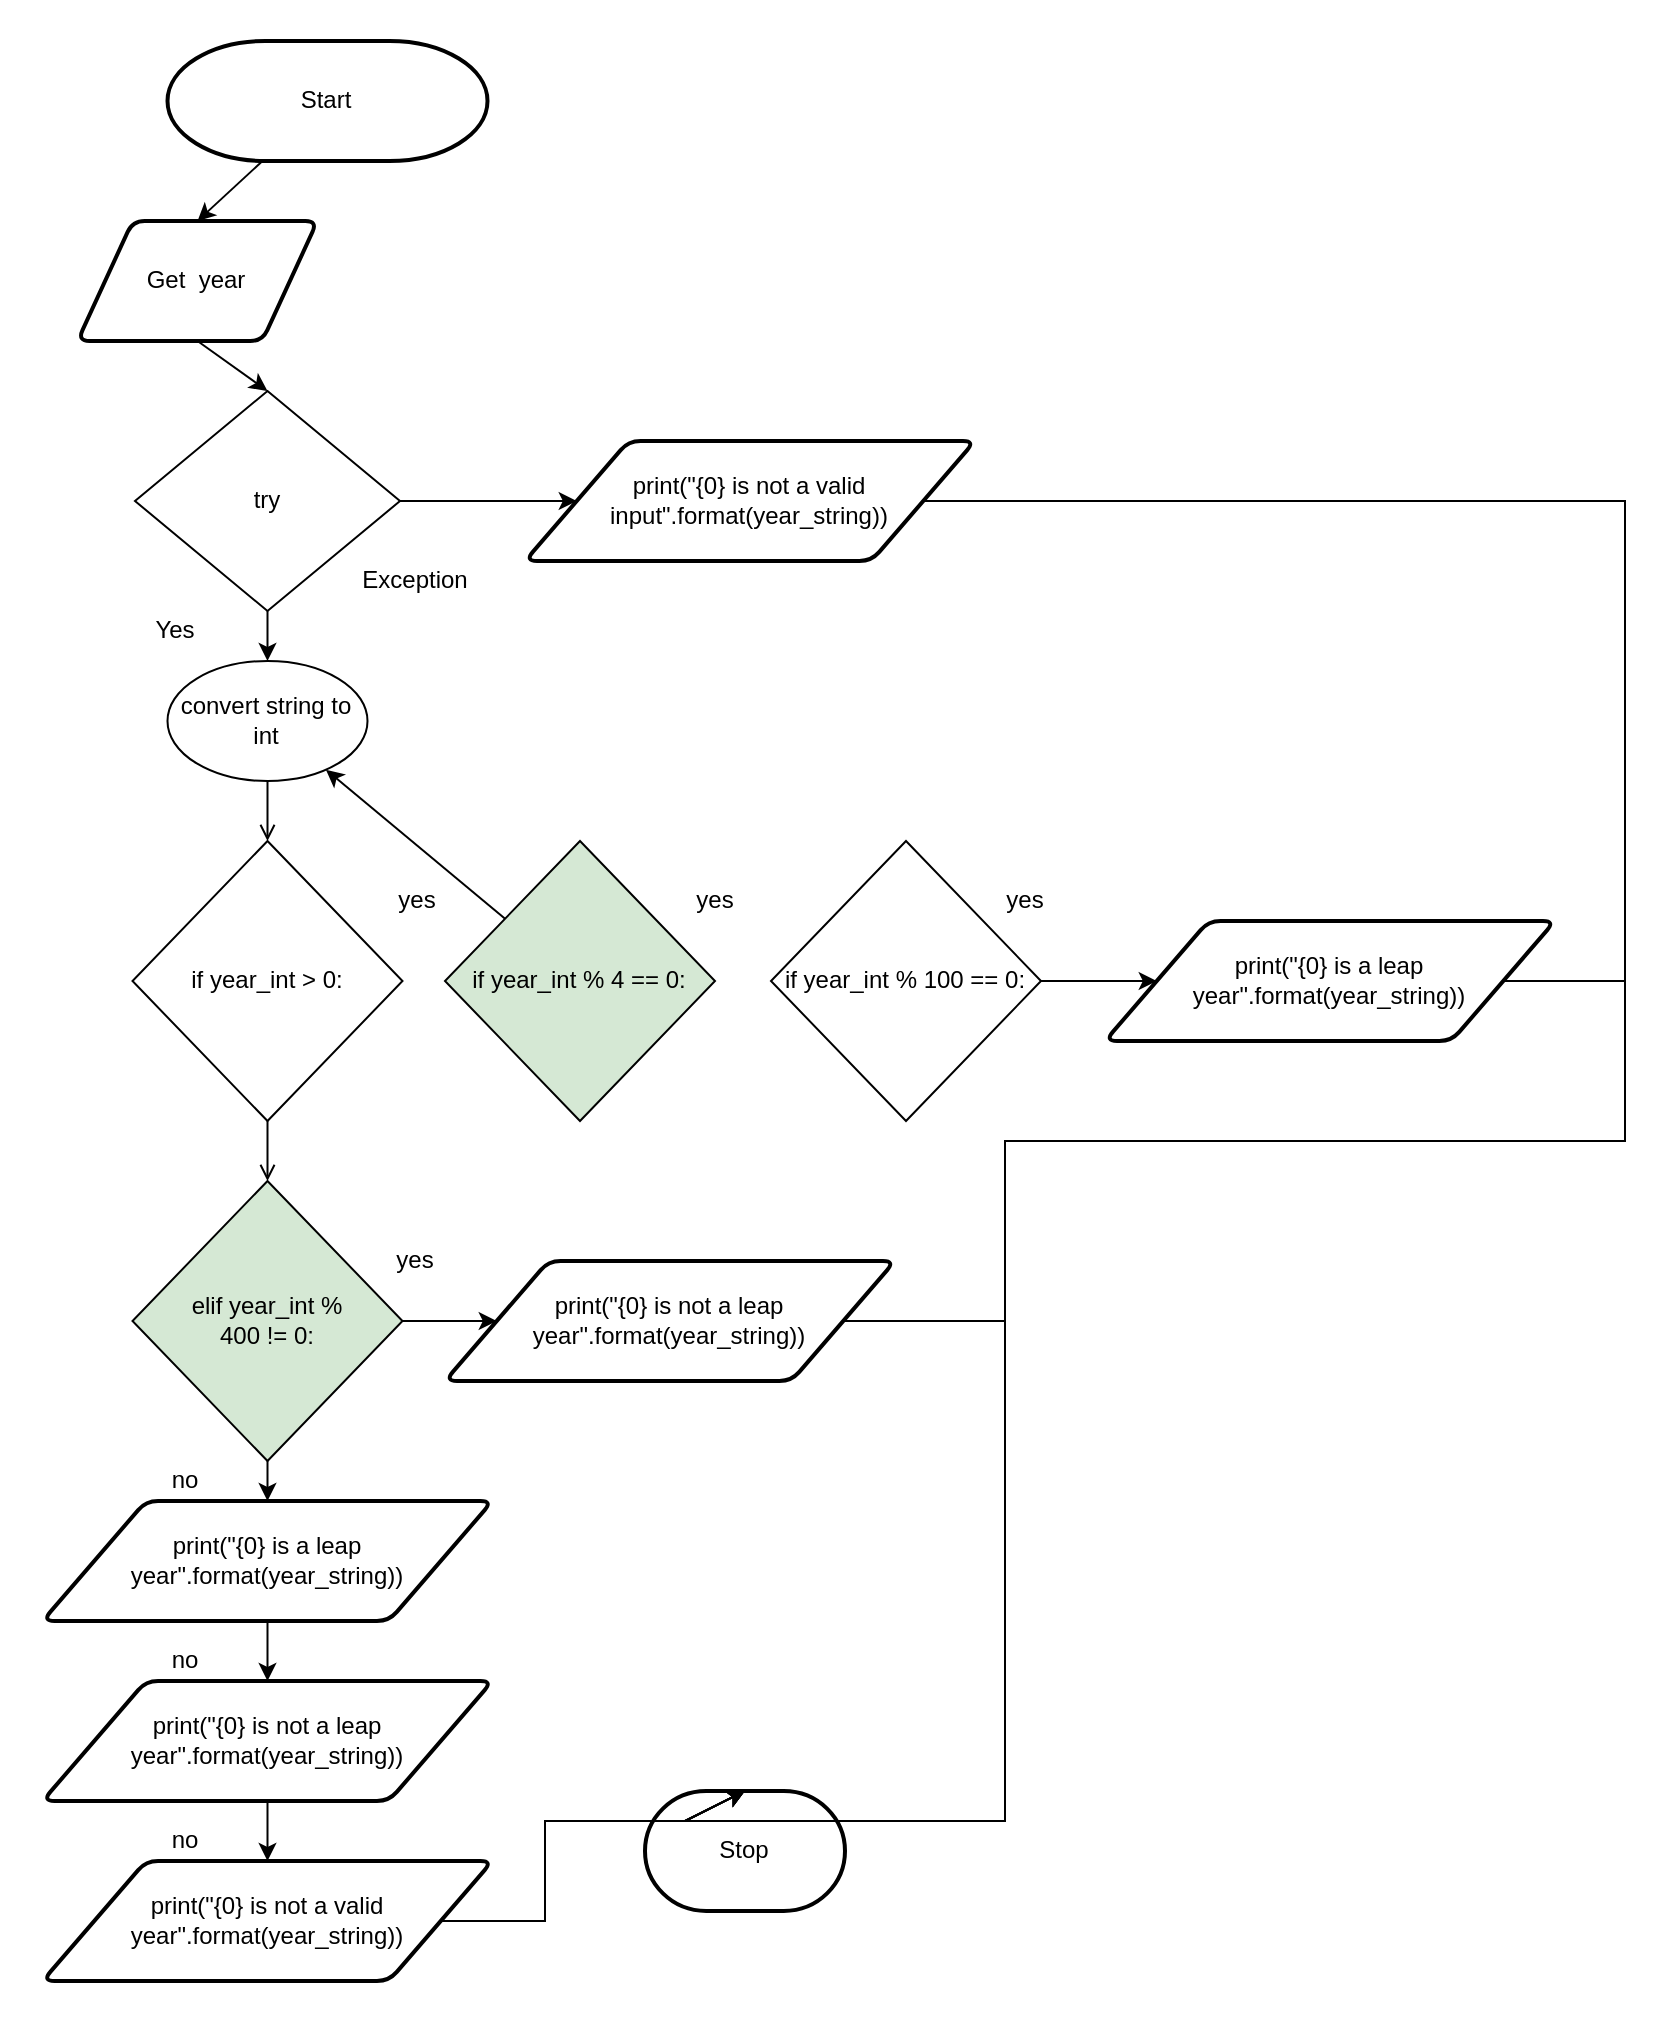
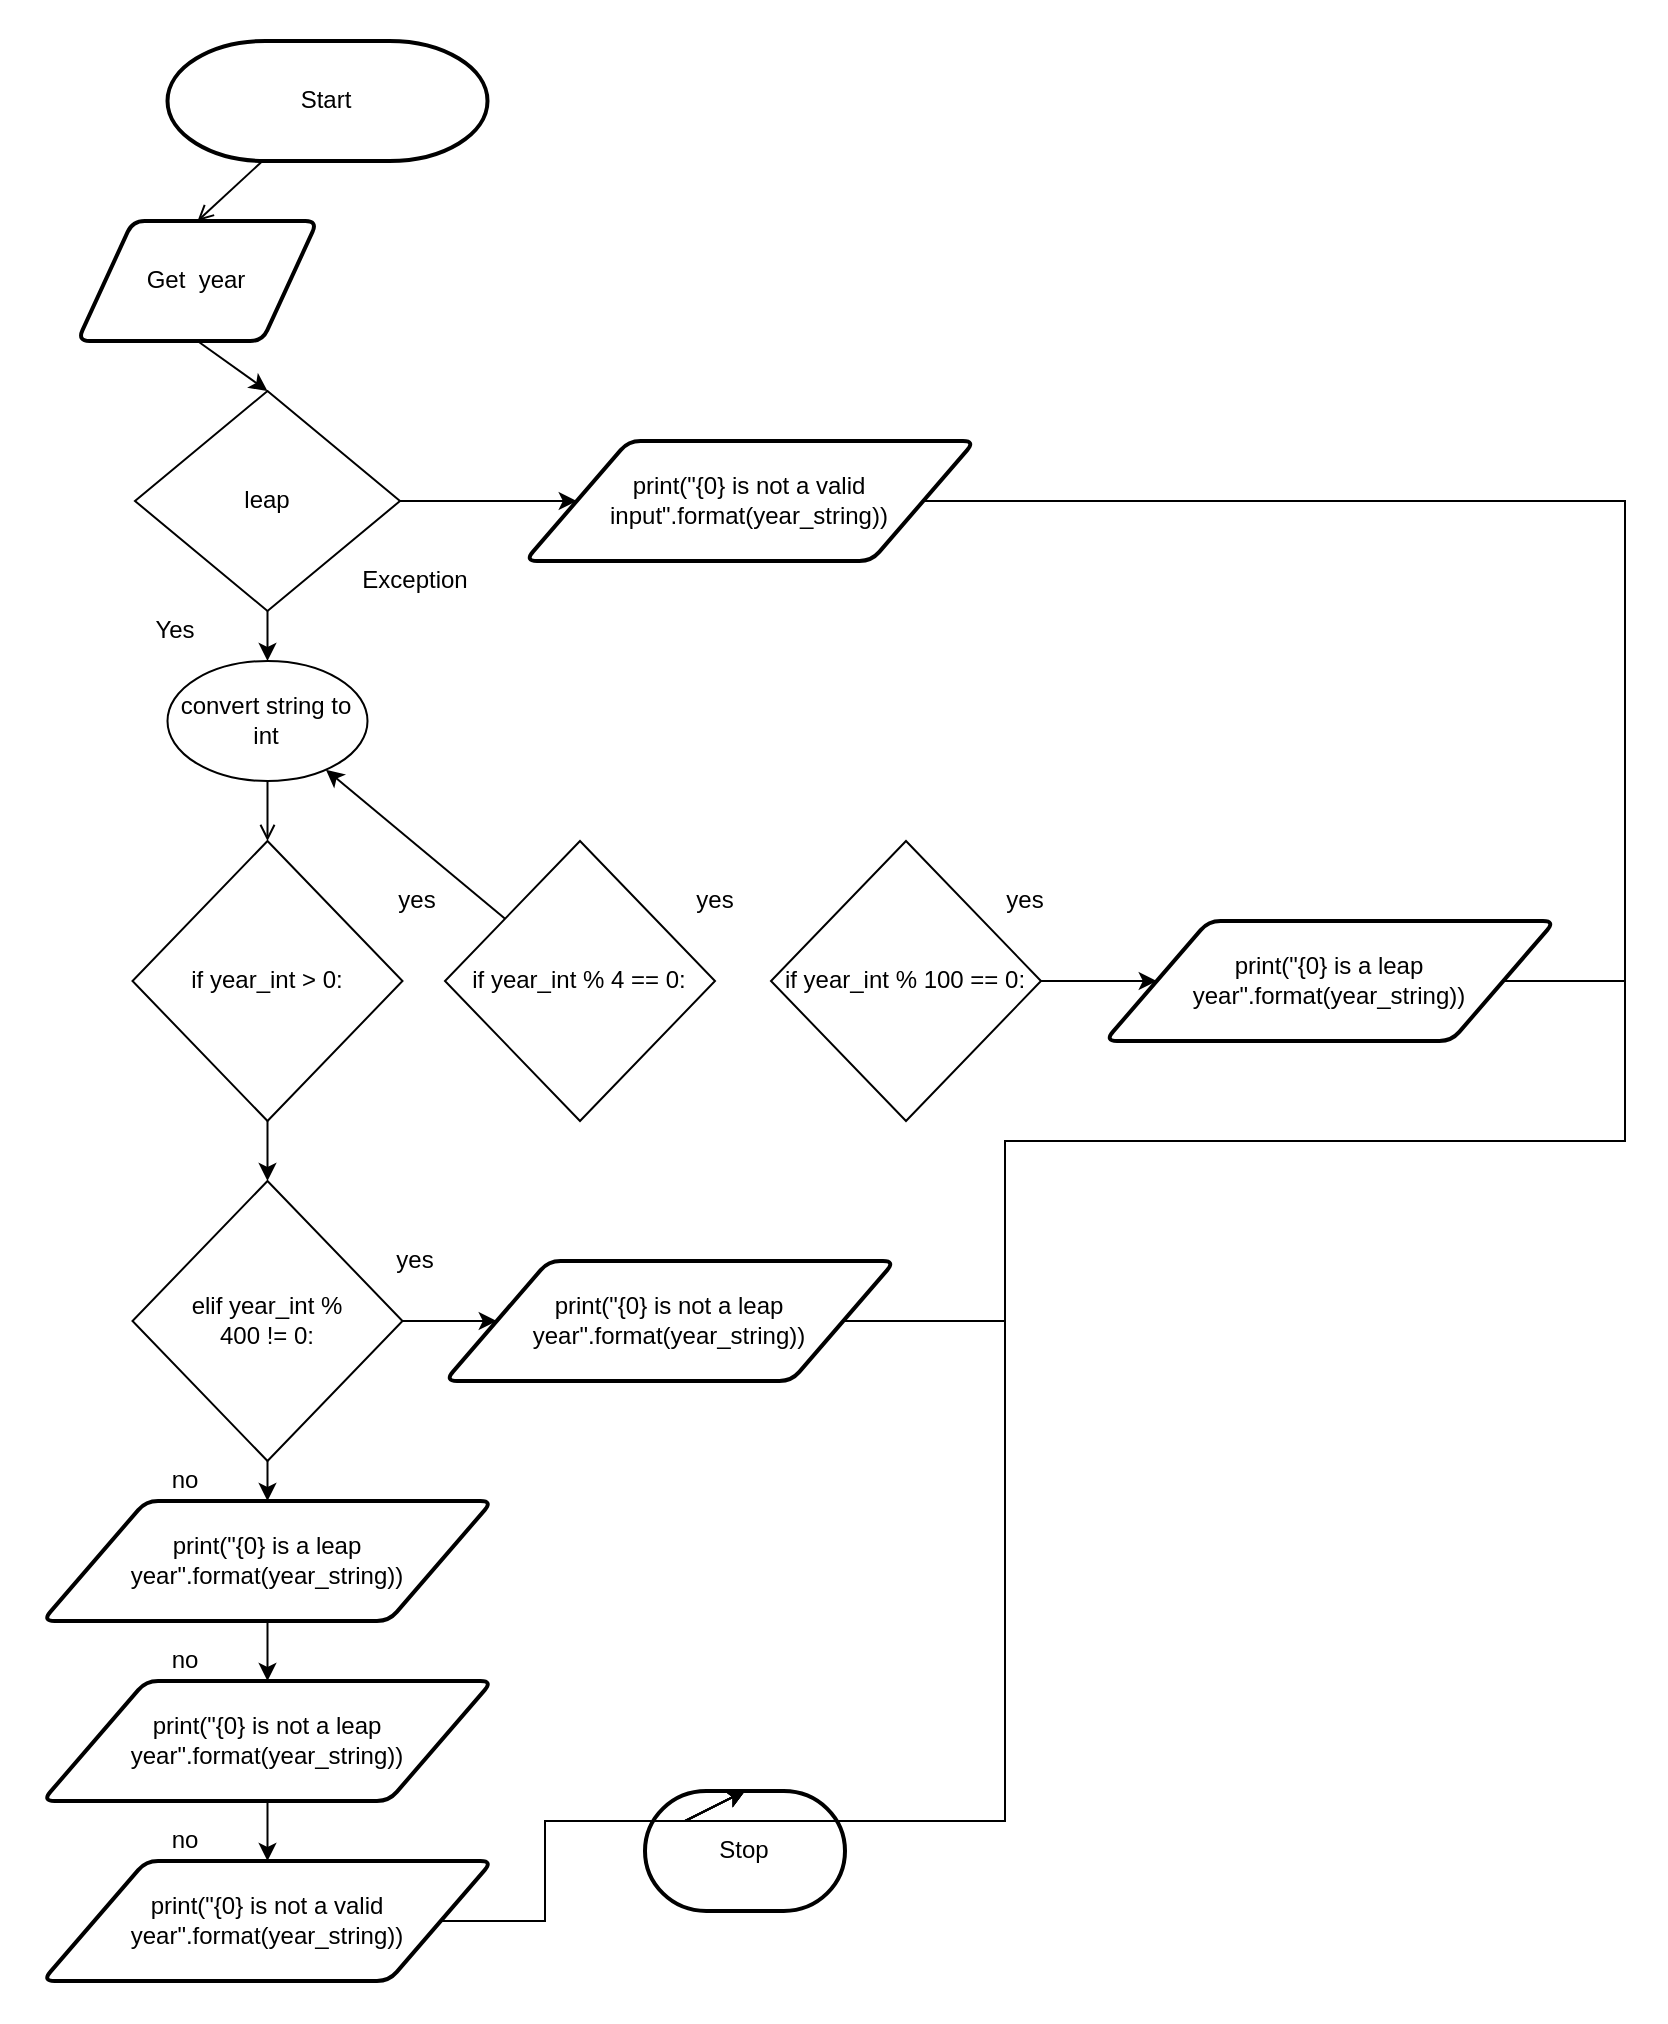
edge "Start" -> "Get year": arrowhead classic -> open
node "try": label "try" -> "leap"
node "if year_int % 4 == 0:": fillcolor #d5e8d4 -> #ffffff
edge "if year_int > 0:" -> "elif year_int % 400 != 0:": arrowhead open -> classic
node "elif year_int % 400 != 0:": fillcolor #d5e8d4 -> #ffffff
